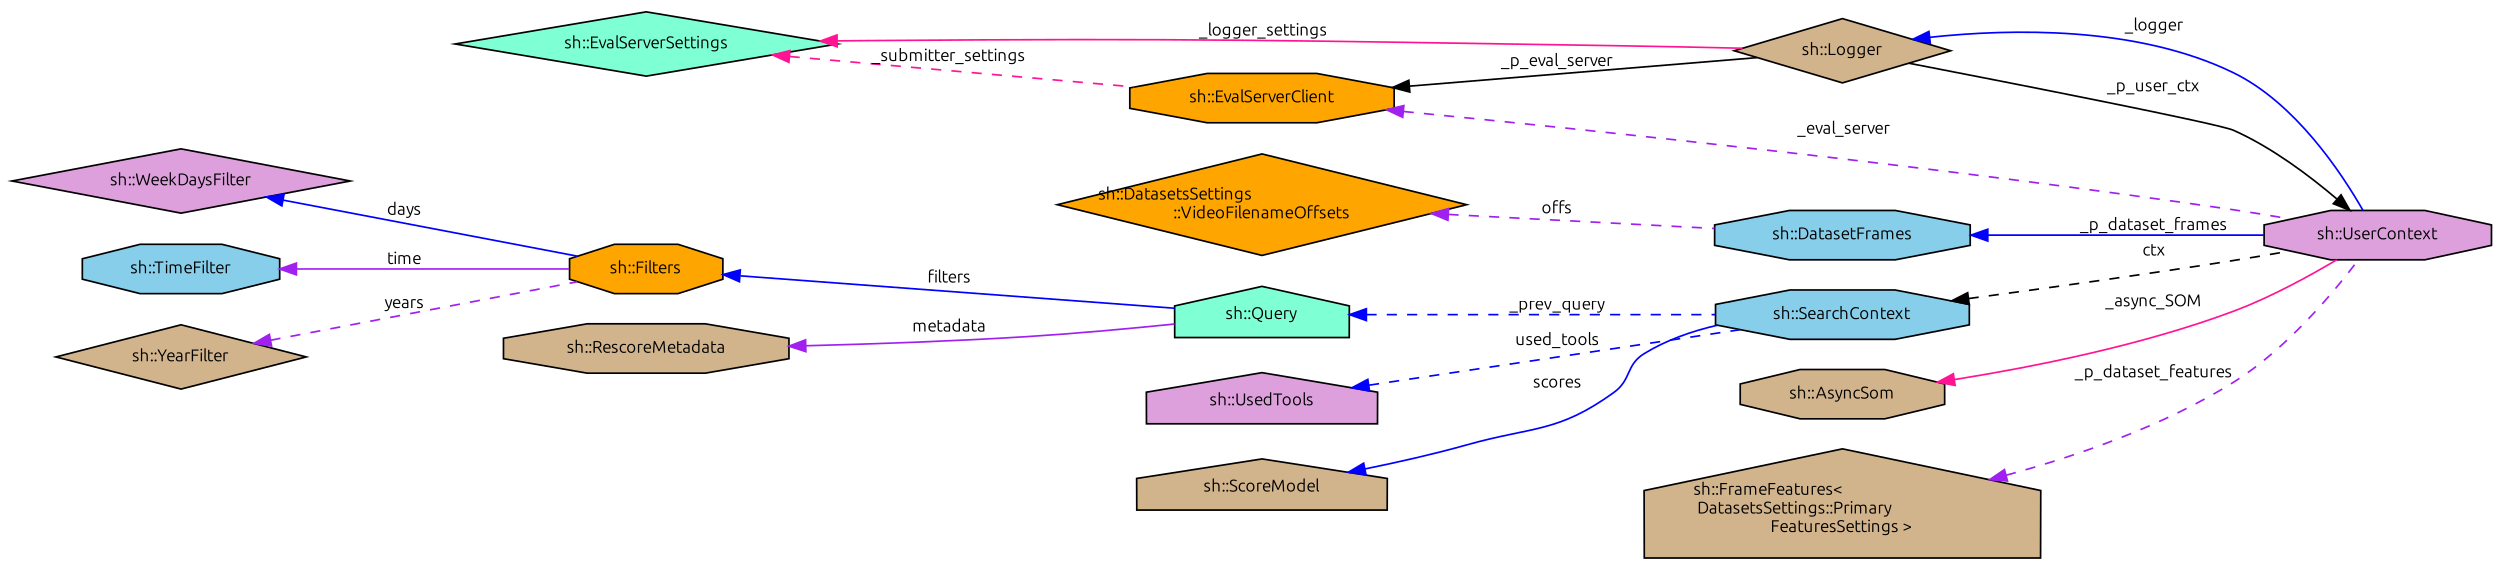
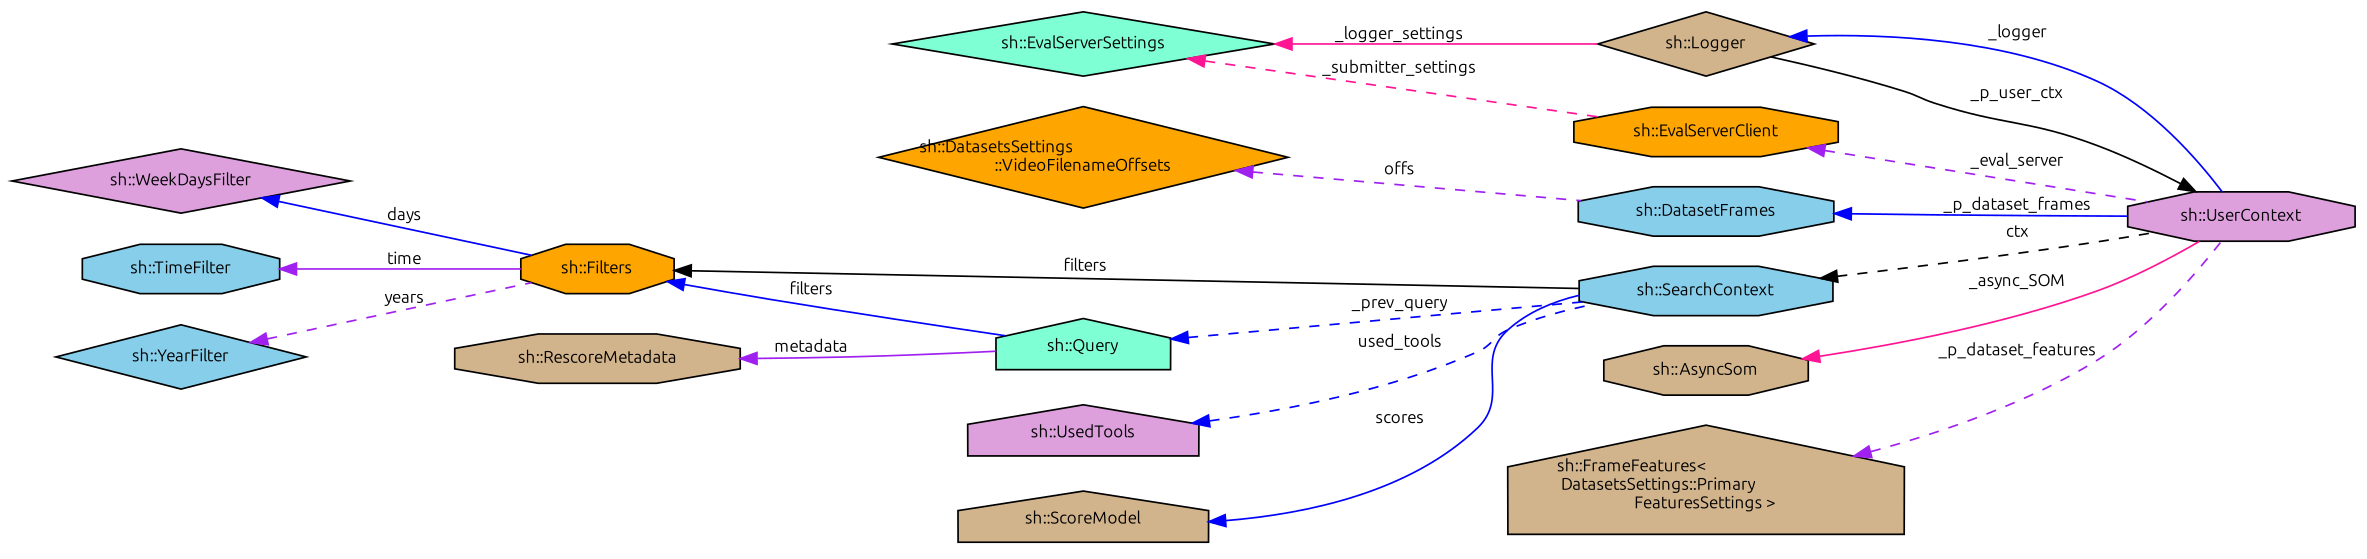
edge "sh::Logger" -> "sh::EvalServerClient": removed, label "_p_eval_server"
edge "sh::SearchContext" -> "sh::Filters": added, label "filters"
node "sh::YearFilter": fillcolor tan -> skyblue
